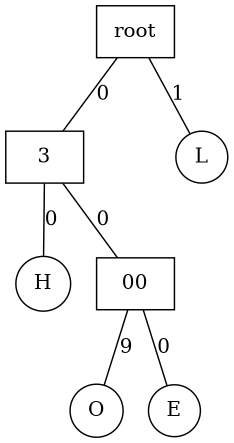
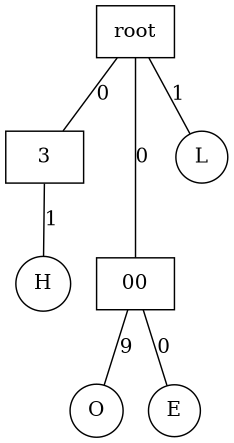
edge "3" -- "H": label "0" -> "1"
edge "3" -- "00": now "root" -- "00"
